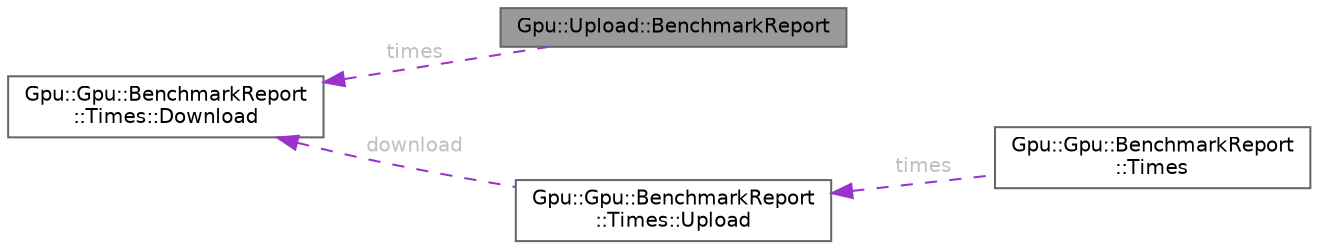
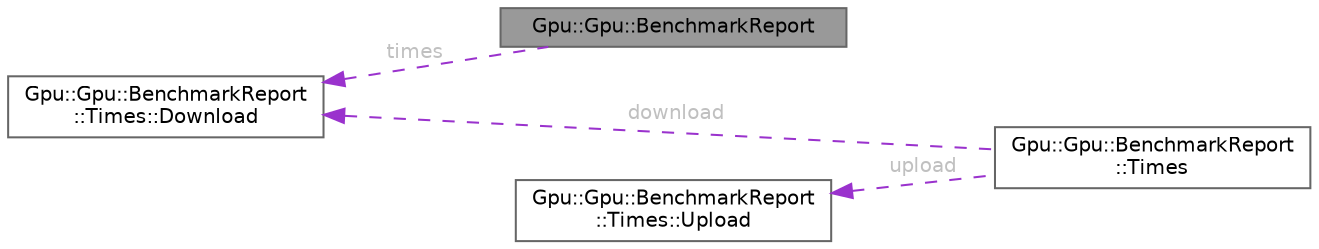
node "Gpu::Upload::BenchmarkReport": label "Gpu::Upload::BenchmarkReport" -> "Gpu::Gpu::BenchmarkReport"
edge "Gpu::Gpu::BenchmarkReport ::Times::Upload" -> "Gpu::Gpu::BenchmarkReport ::Times::Download": now "Gpu::Gpu::BenchmarkReport ::Times" -> "Gpu::Gpu::BenchmarkReport ::Times::Download"
edge "Gpu::Gpu::BenchmarkReport ::Times" -> "Gpu::Gpu::BenchmarkReport ::Times::Upload": label " times" -> " upload"
